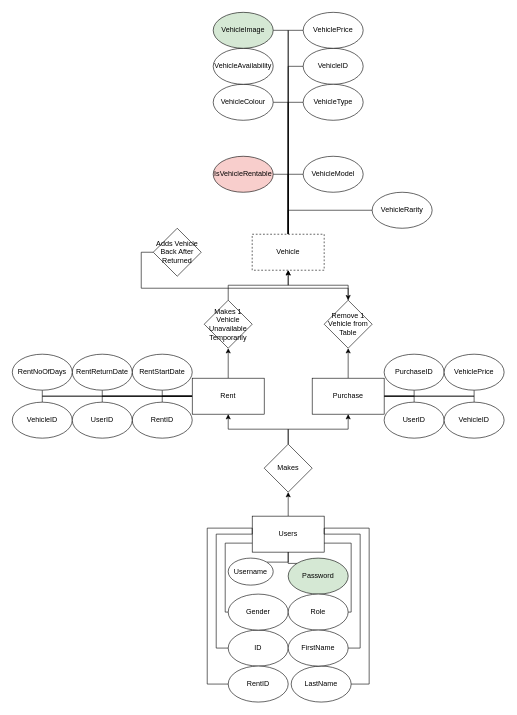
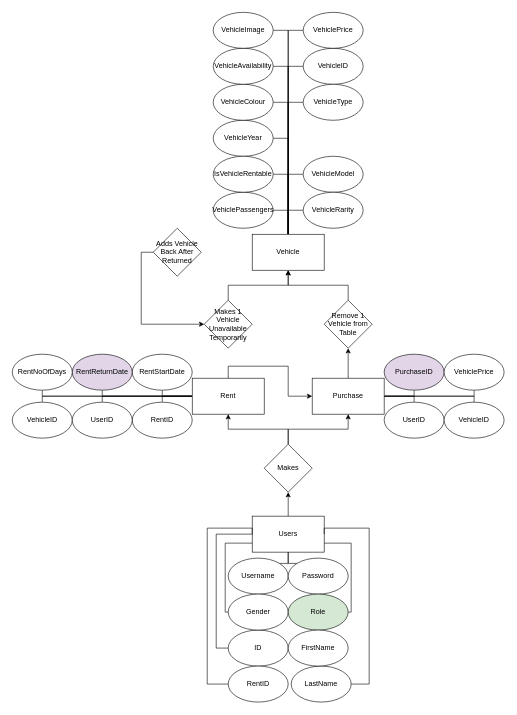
node "VehicleImage": fillcolor #d5e8d4 -> #ffffff
edge "VehicleAvailability" -- "Vehicle": added
node "VehicleYear": added
edge "VehicleYear" -- "Vehicle": added
node "IsVehicleRentable": fillcolor #f8cecc -> #ffffff
node "VehiclePassengers": added
edge "VehiclePassengers" -- "Vehicle": added
node "VehicleRarity": moved (402, 210) -> (333, 210)
node "Vehicle": style dashed -> solid
edge "Adds Vehicle Back After Returned" -> "Remove 1 Vehicle from Table": now "Adds Vehicle Back After Returned" -> "Makes 1 Vehicle Unavailable Temporarily"
edge "Rent" -> "Makes 1 Vehicle Unavailable Temporarily": now "Rent" -> "Purchase"
node "RentReturnDate": fillcolor #ffffff -> #e1d5e7
node "PurchaseID": fillcolor #ffffff -> #e1d5e7
node "Username": size 45x27 -> 60x36
node "Password": fillcolor #d5e8d4 -> #ffffff
edge "Users" -- "FirstName": removed
node "Role": fillcolor #ffffff -> #d5e8d4
